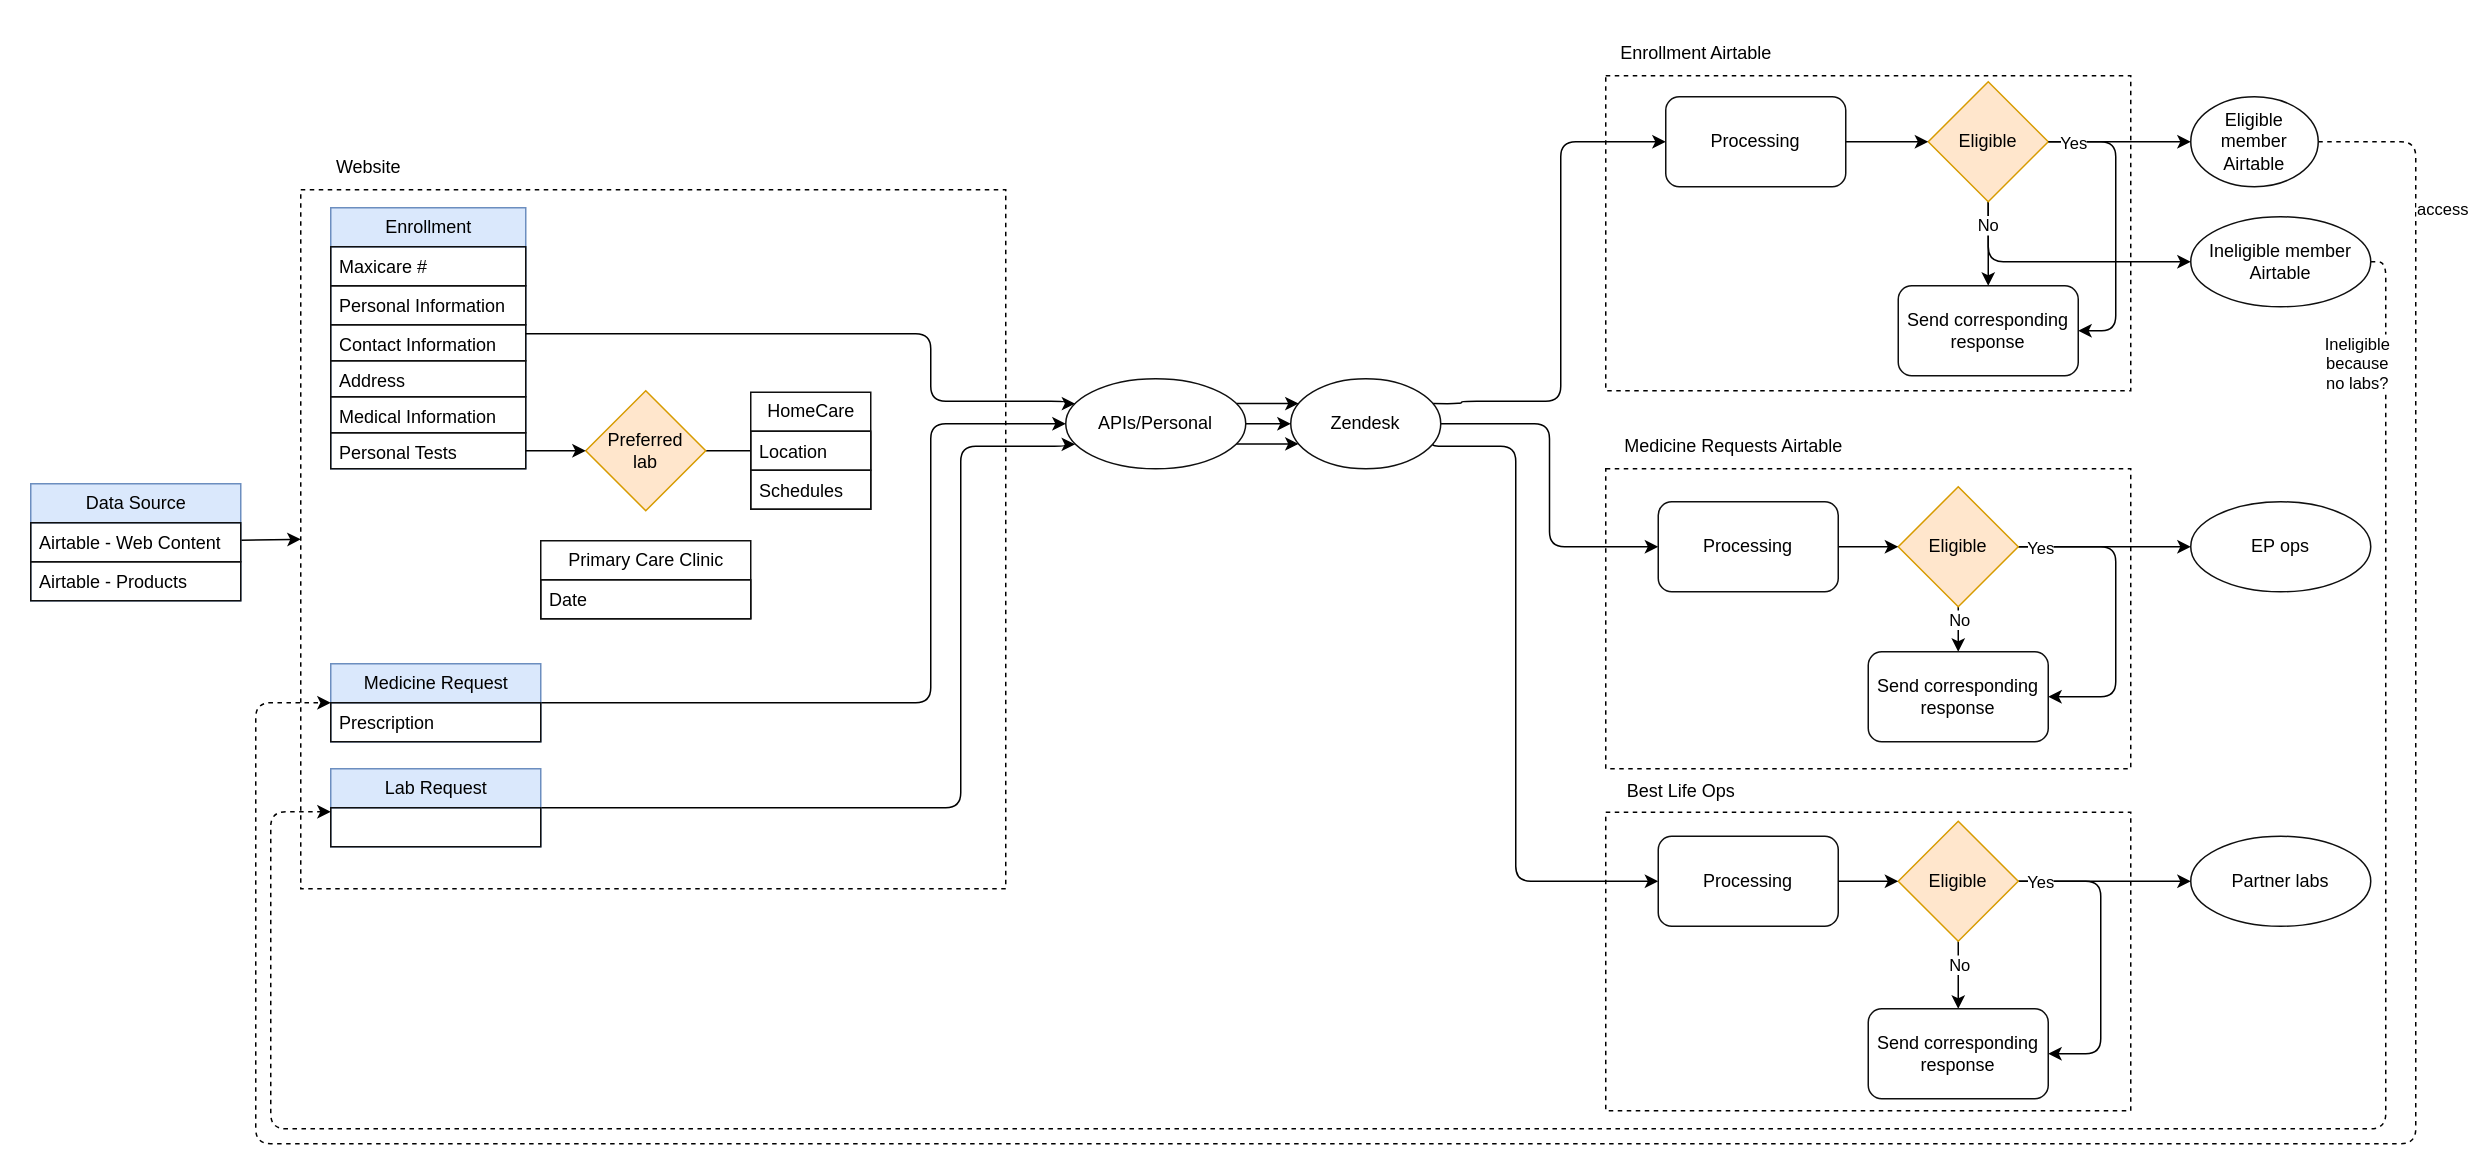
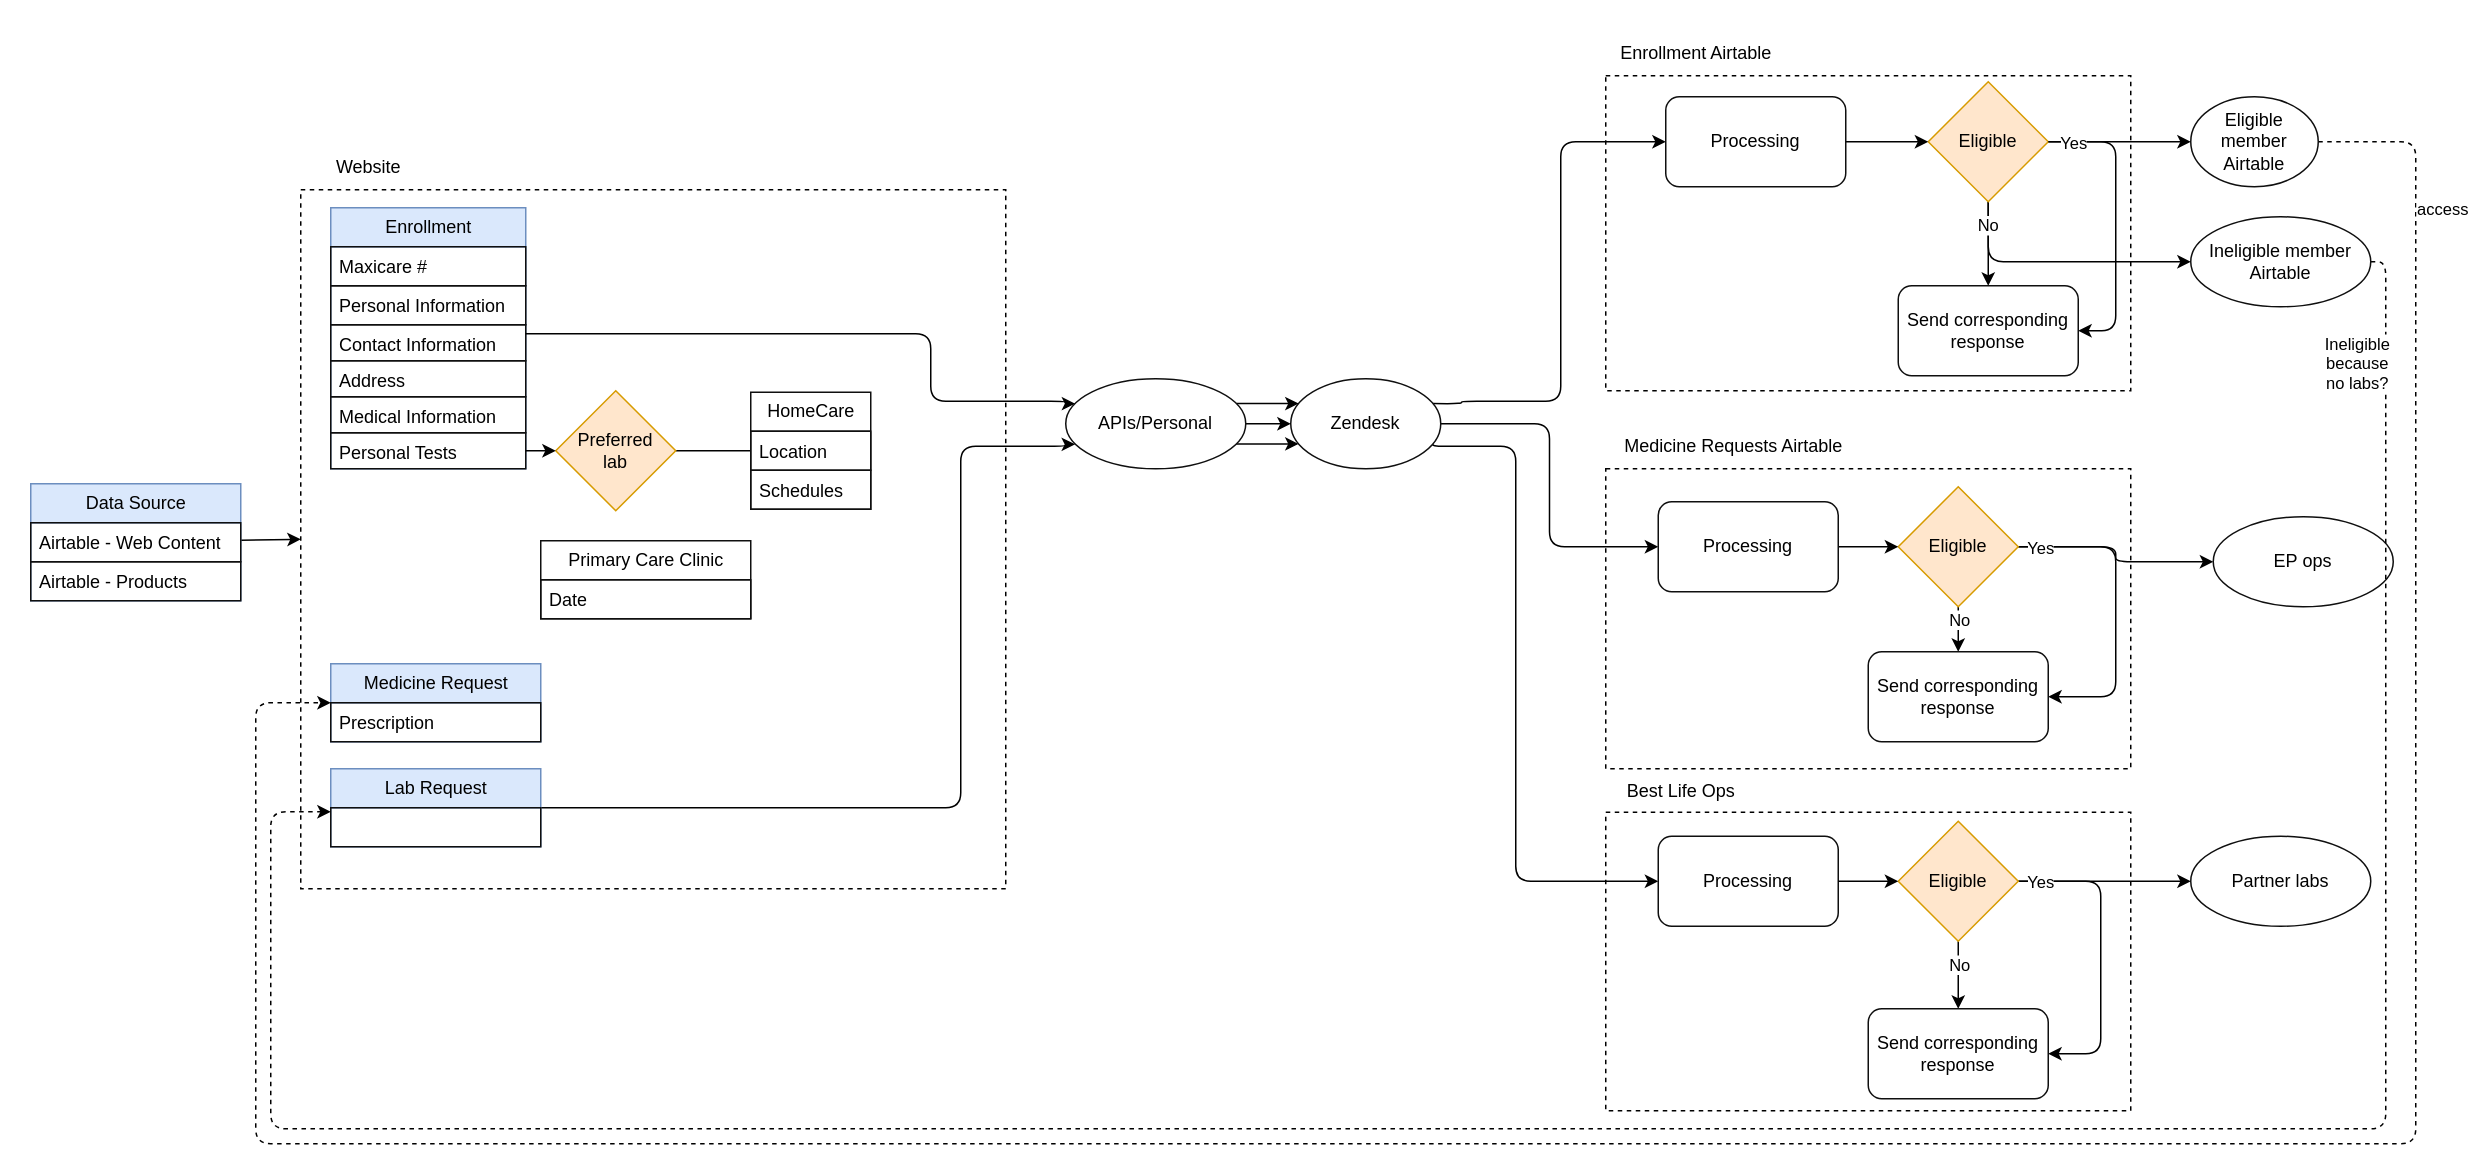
node "Preferred lab": moved (646, 451) -> (616, 451)
node "EP ops": moved (2281, 547) -> (2303, 562)
edge "Medicine Request" -> "APIs/Personal": removed
